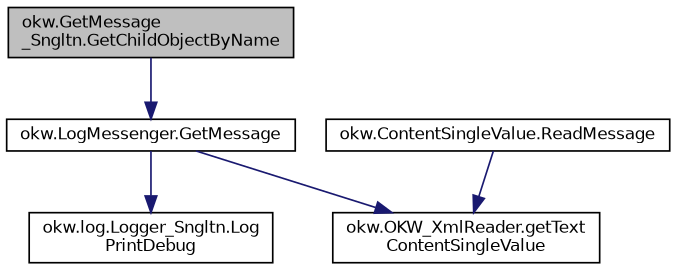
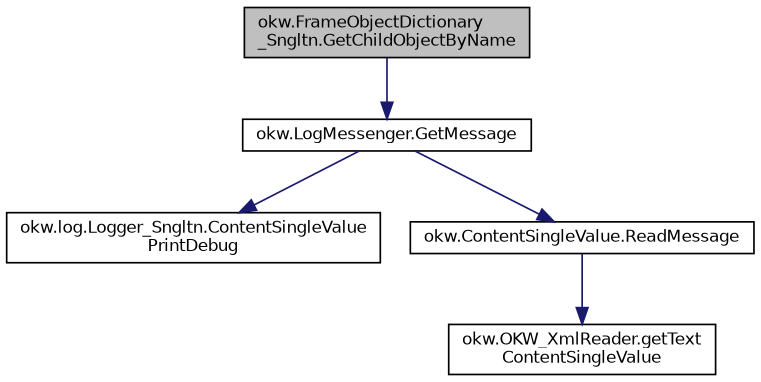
node "okw.GetMessage _Sngltn.GetChildObjectByName": label "okw.GetMessage _Sngltn.GetChildObjectByName" -> "okw.FrameObjectDictionary _Sngltn.GetChildObjectByName"
edge "okw.LogMessenger.GetMessage" -> "okw.OKW_XmlReader.getText ContentSingleValue": now "okw.LogMessenger.GetMessage" -> "okw.ContentSingleValue.ReadMessage"
node "okw.log.Logger_Sngltn.Log PrintDebug": label "okw.log.Logger_Sngltn.Log PrintDebug" -> "okw.log.Logger_Sngltn.ContentSingleValue PrintDebug"
